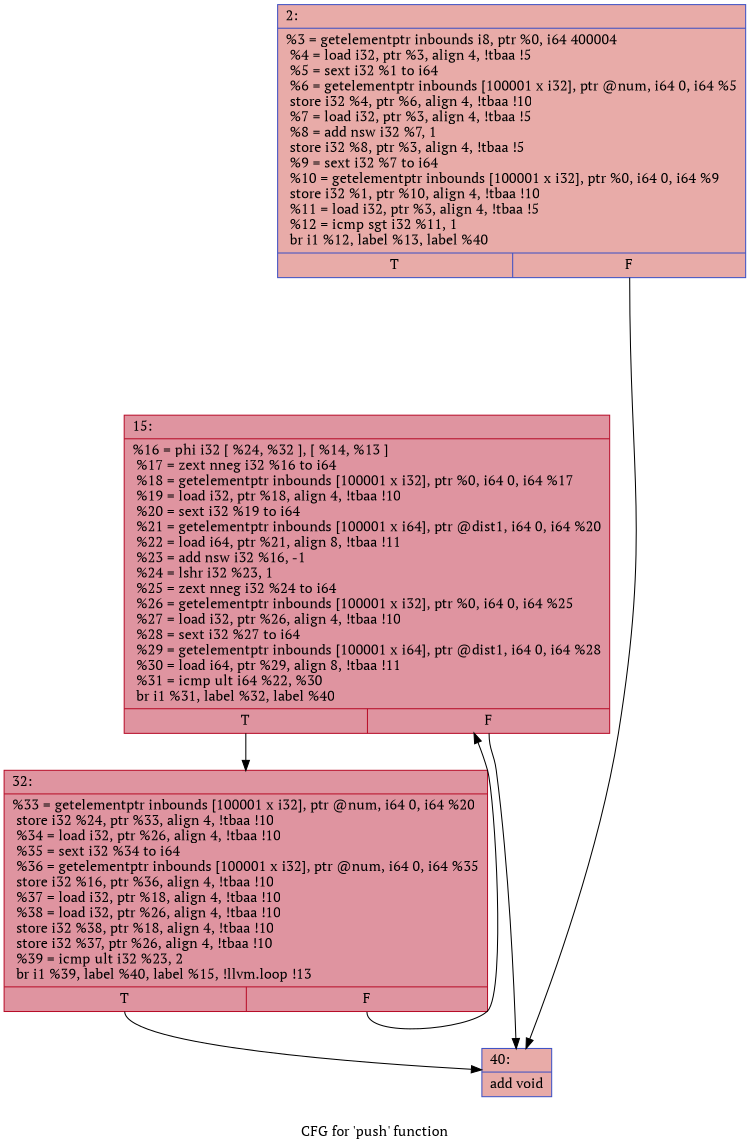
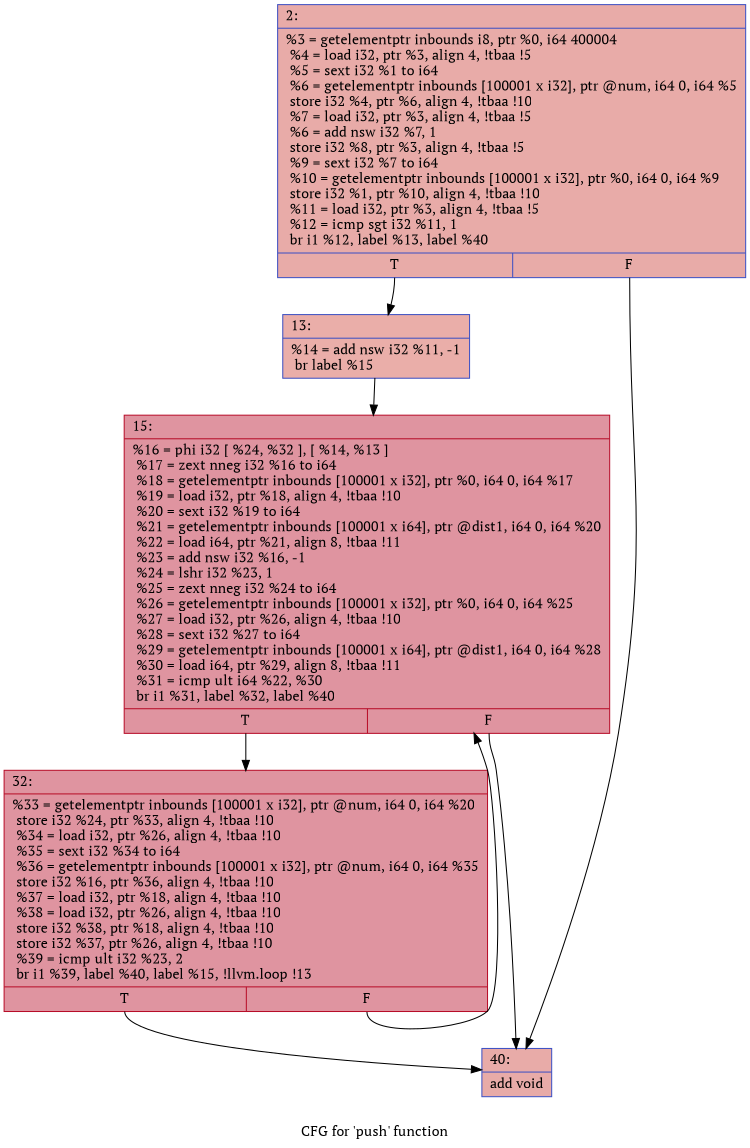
node "2:": text "%8 = add nsw i32 %7, 1" -> "%6 = add nsw i32 %7, 1"
node "13:": added
